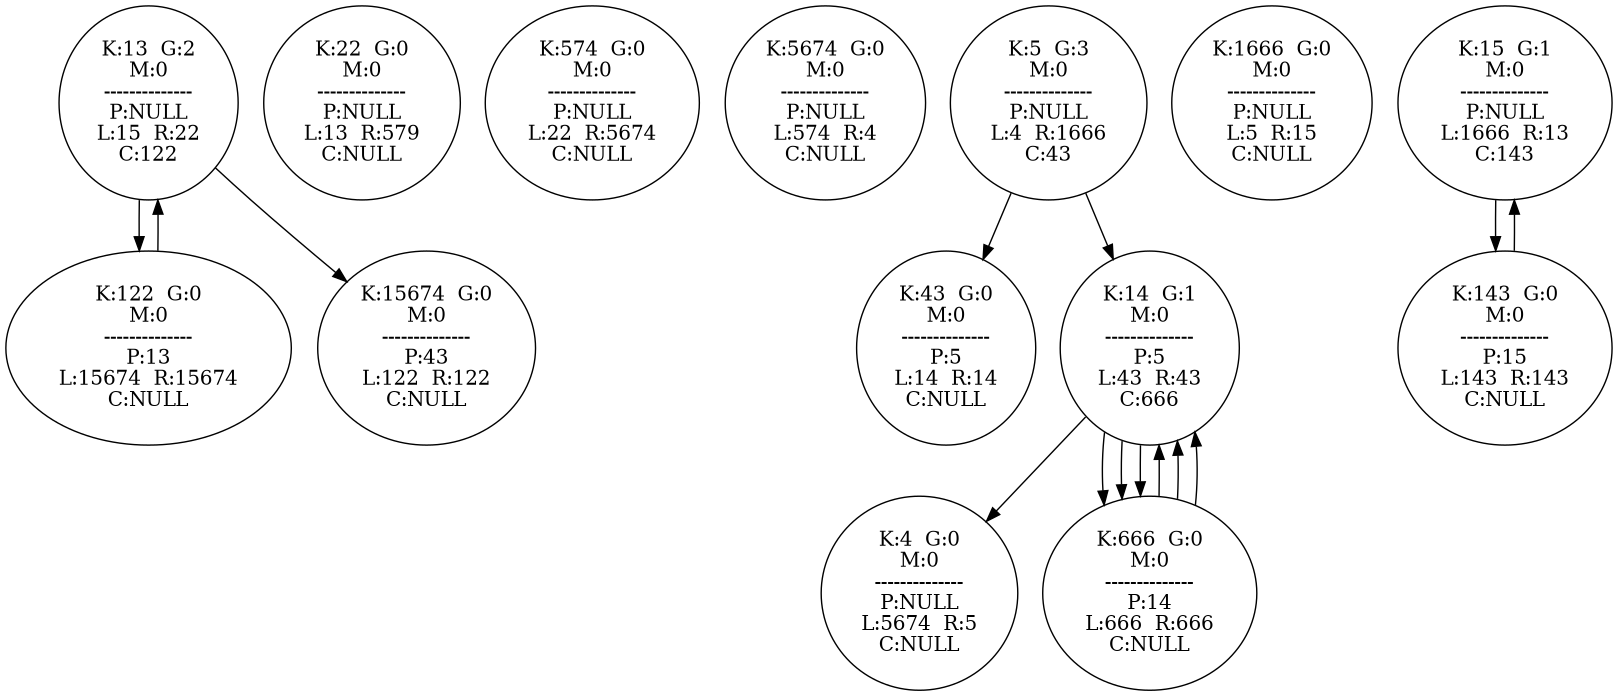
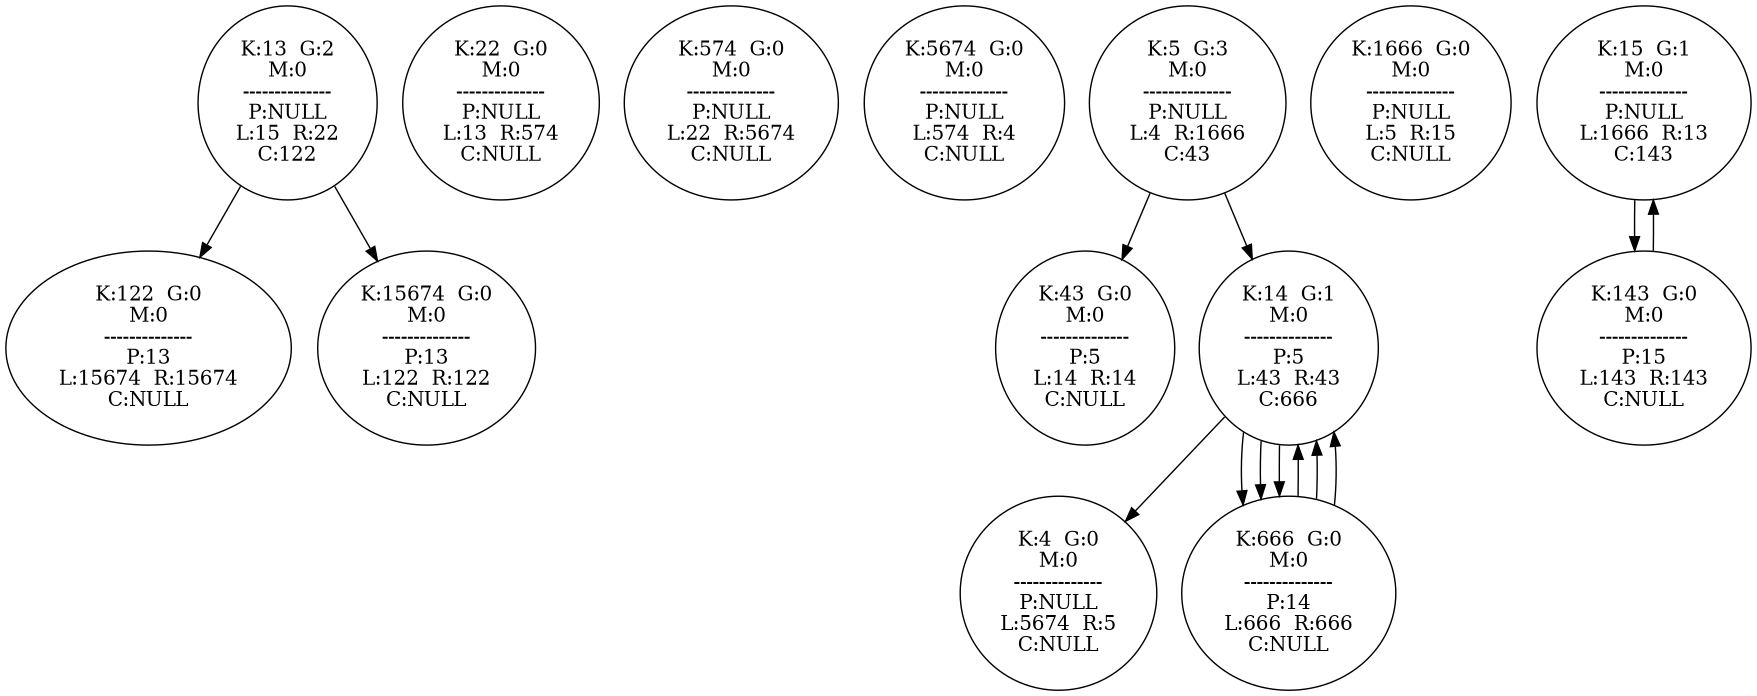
node "K:22  G:0 M:0 -------------- P:NULL L:13  R:579 C:NULL": label "K:22  G:0 M:0 -------------- P:NULL L:13  R:579 C:NULL" -> "K:22  G:0 M:0 -------------- P:NULL L:13  R:574 C:NULL"
edge "K:122  G:0 M:0 -------------- P:13 L:15674  R:15674 C:NULL" -> "K:13  G:2 M:0 -------------- P:NULL L:15  R:22 C:122": removed
node "K:15674  G:0 M:0 -------------- P:43 L:122  R:122 C:NULL": label "K:15674  G:0 M:0 -------------- P:43 L:122  R:122 C:NULL" -> "K:15674  G:0 M:0 -------------- P:13 L:122  R:122 C:NULL"
